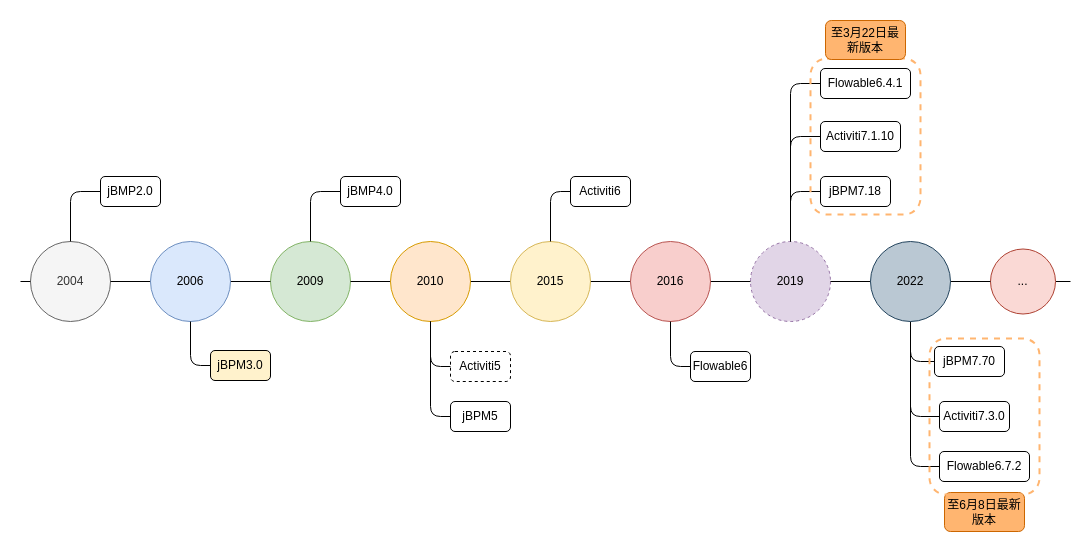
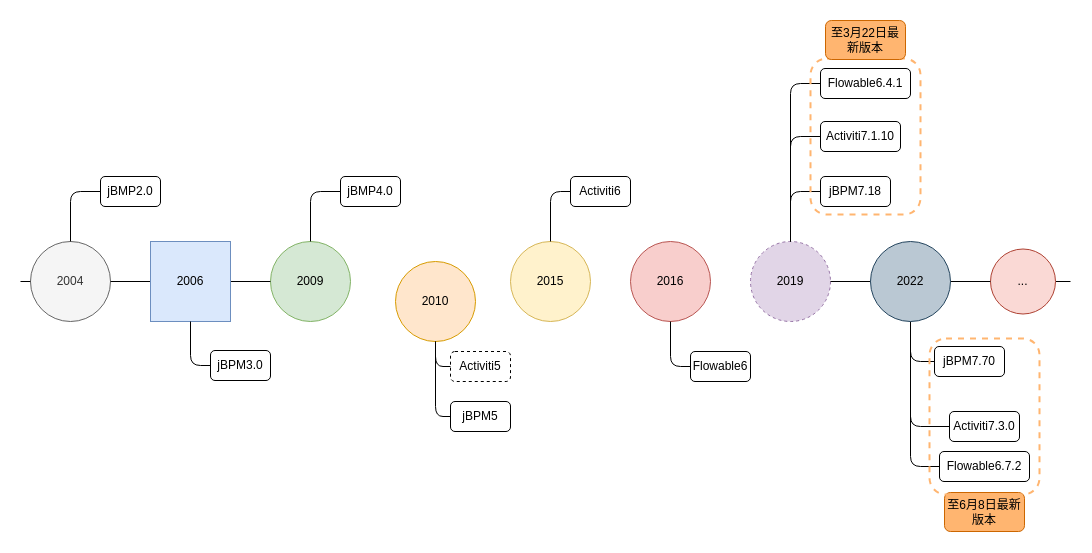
node "2006": shape ellipse -> rectangle
edge "2009" -- "2019": removed
node "2010": moved (431, 282) -> (436, 302)
node "jBPM3.0": fillcolor #fff2cc -> #ffffff
node "Activiti7.3.0": moved (975, 417) -> (985, 427)
